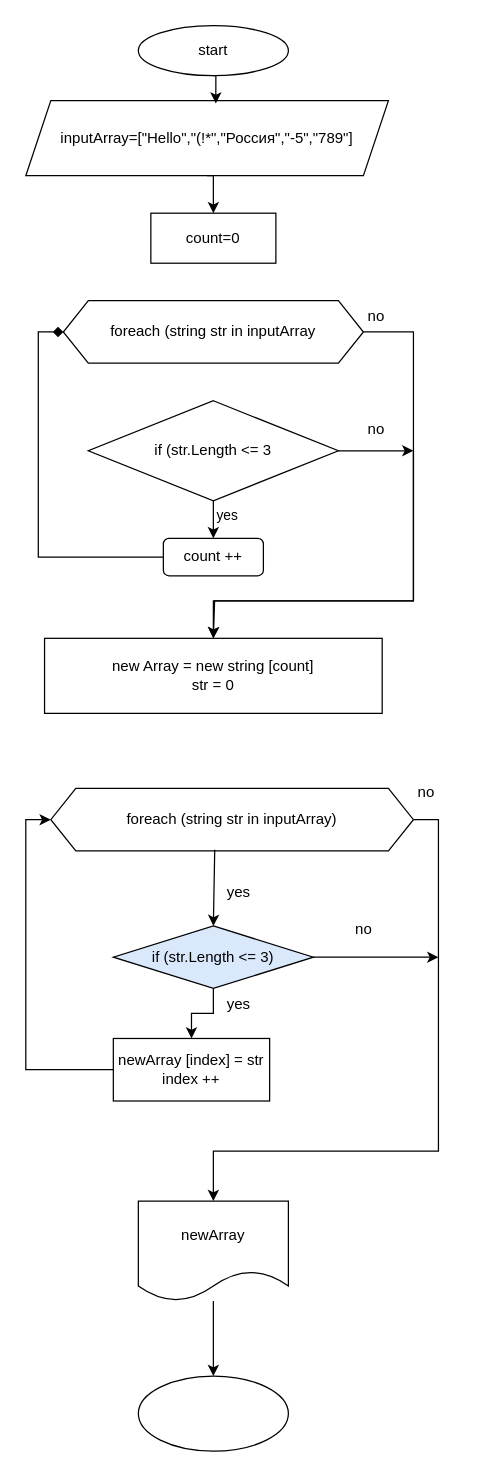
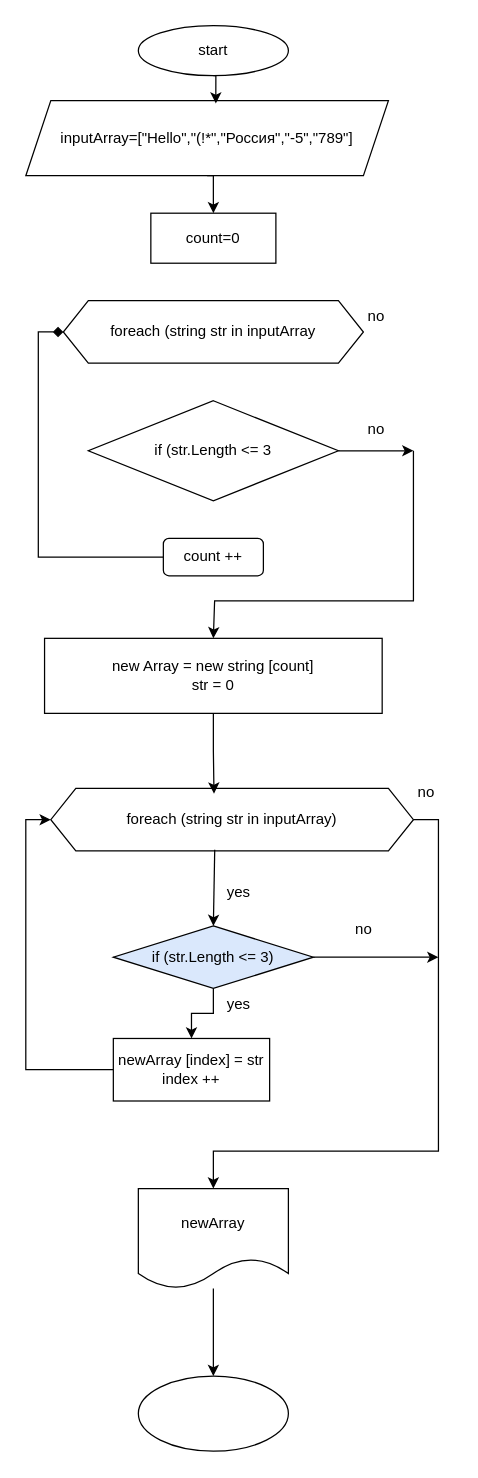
edge "foreach (string str in inputArray" -> "new Array = new string [count] str = 0": removed
edge "if (str.Length <= 3" -> "сount ++": removed, label "yes"
edge "new Array = new string [count] str = 0" -> "foreach (string str in inputArray)": added
node "newArray": moved (213, 1251) -> (213, 1238)
